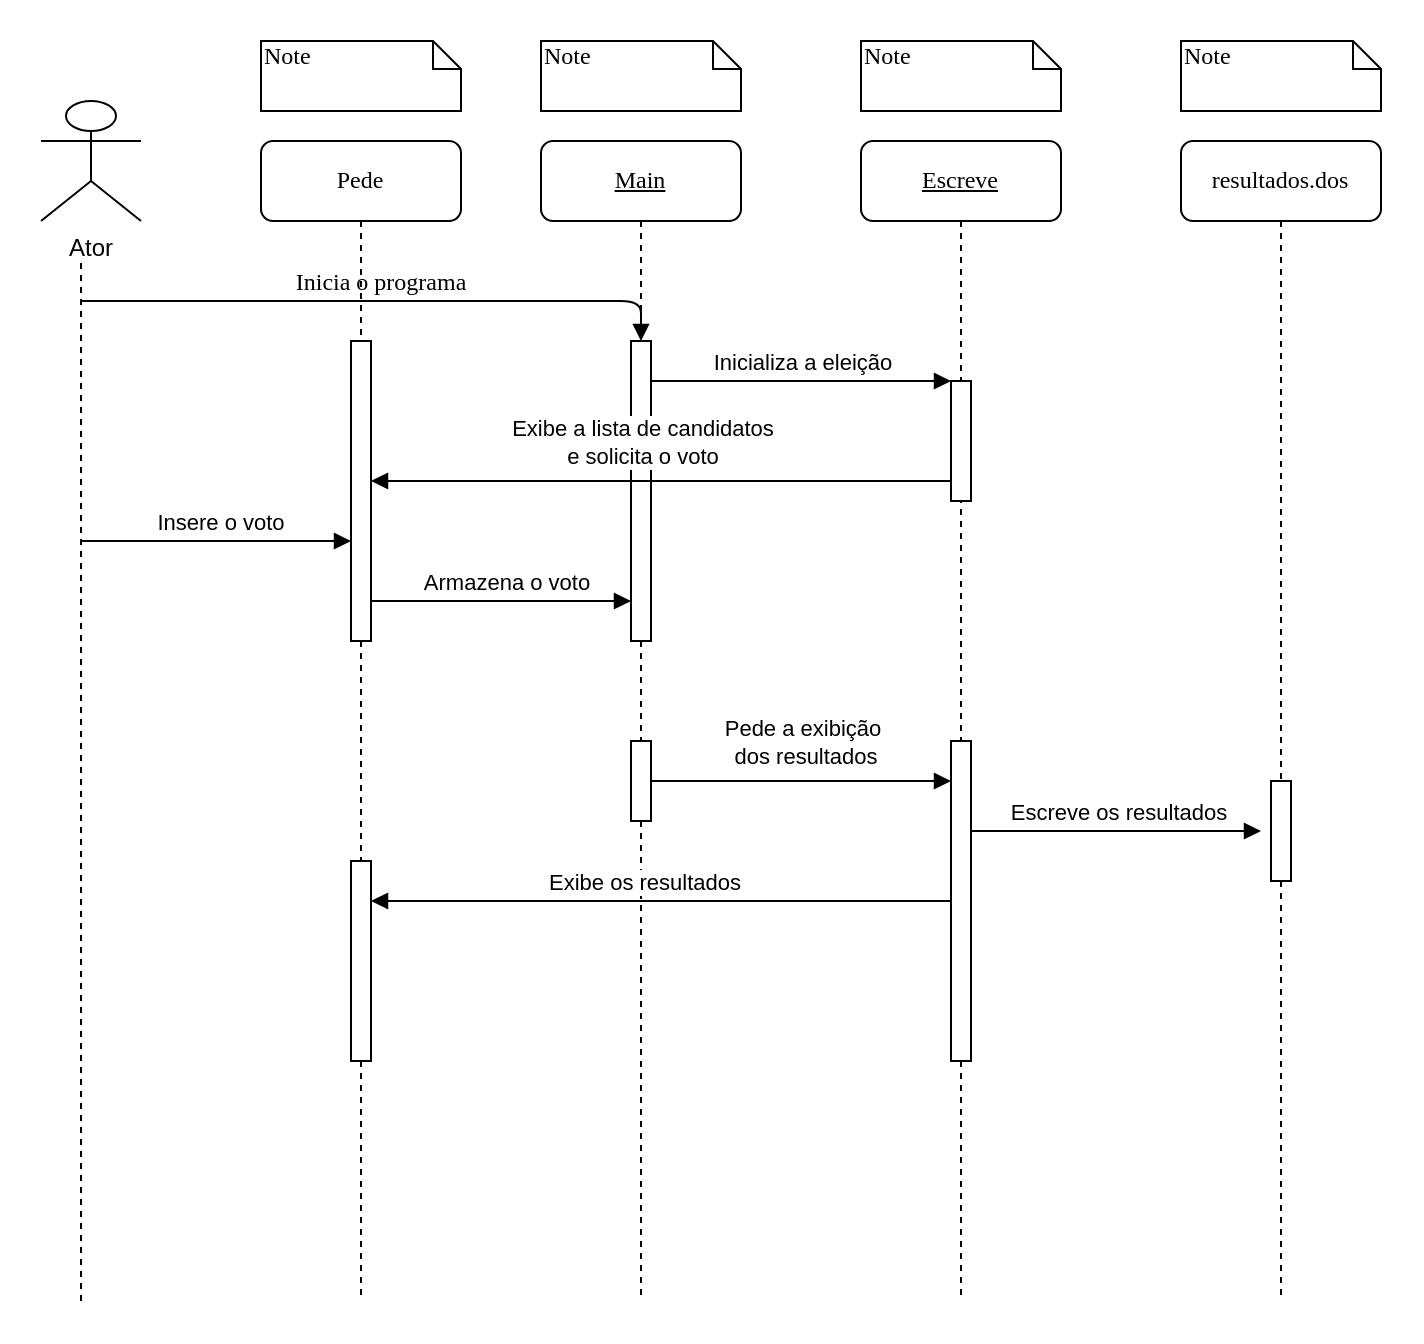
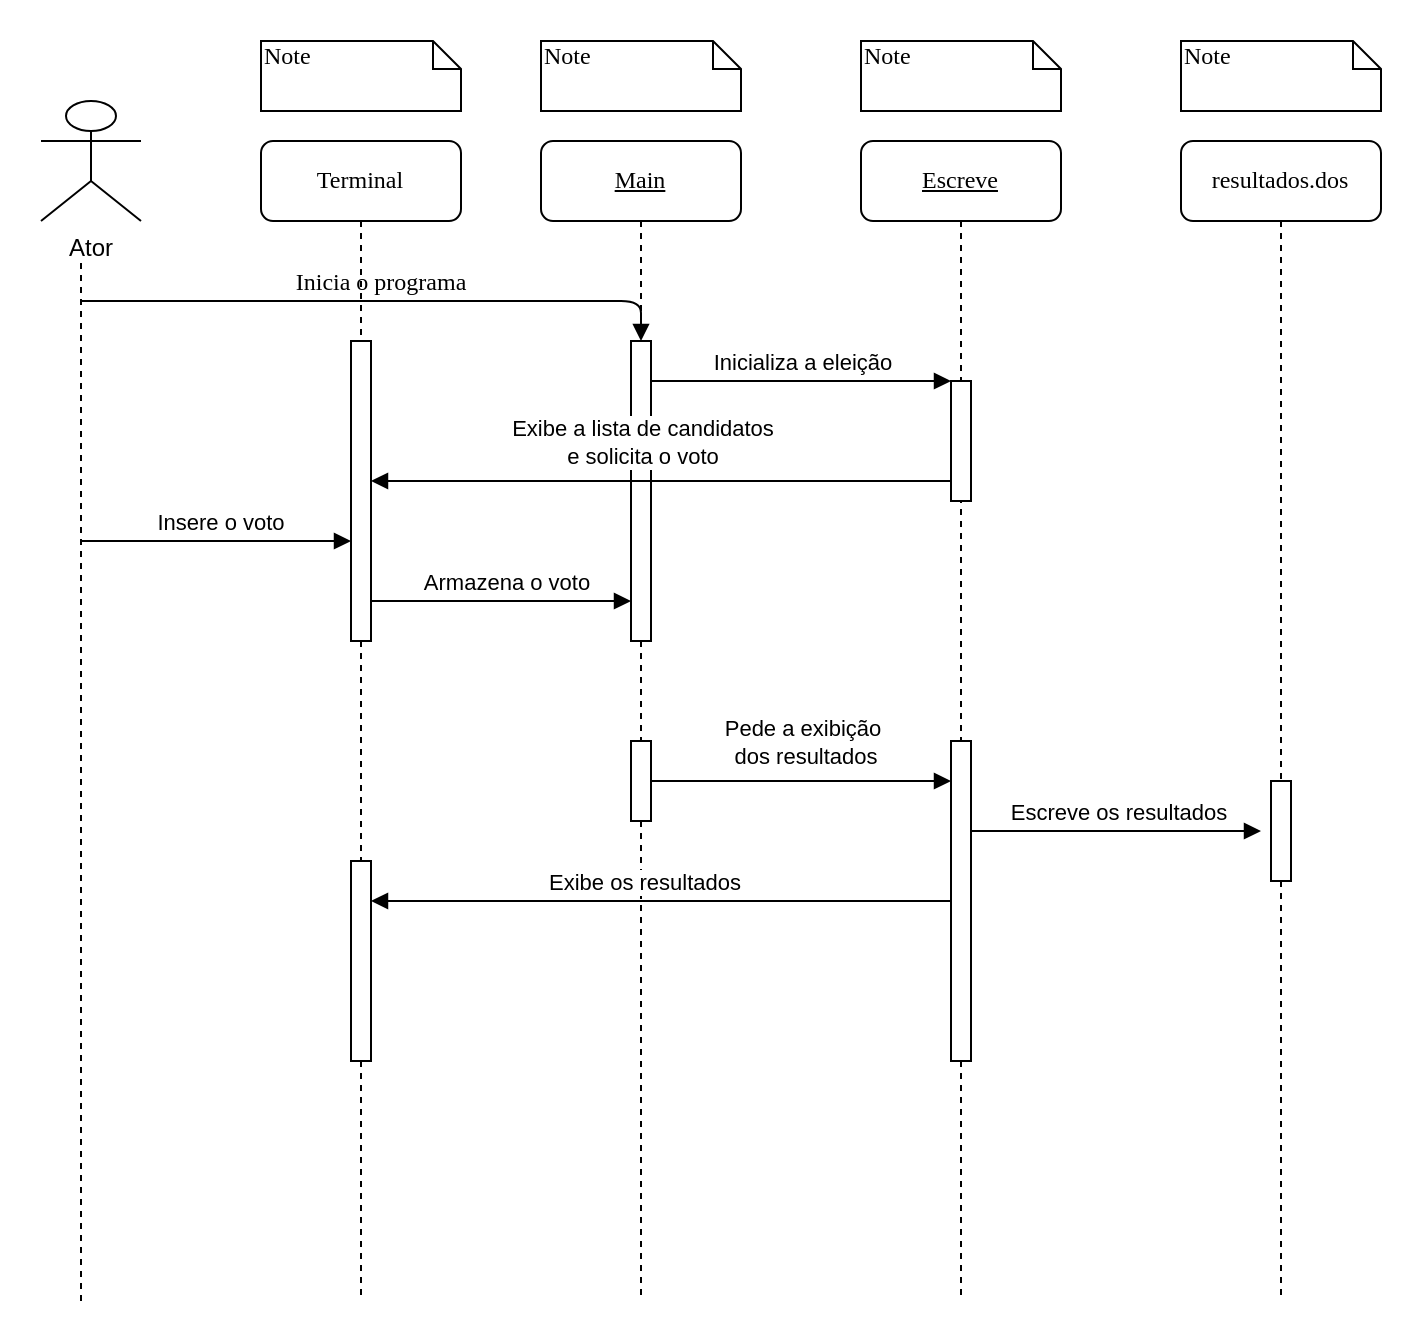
node "Pede": label "Pede" -> "Terminal"
